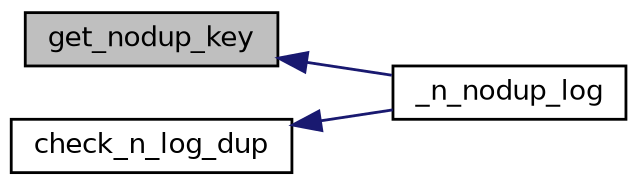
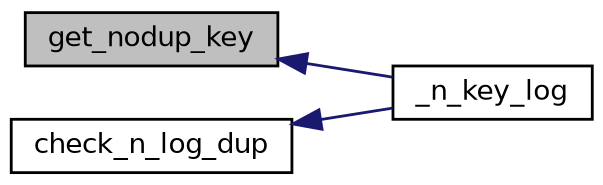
node "_n_nodup_log": label "_n_nodup_log" -> "_n_key_log"
